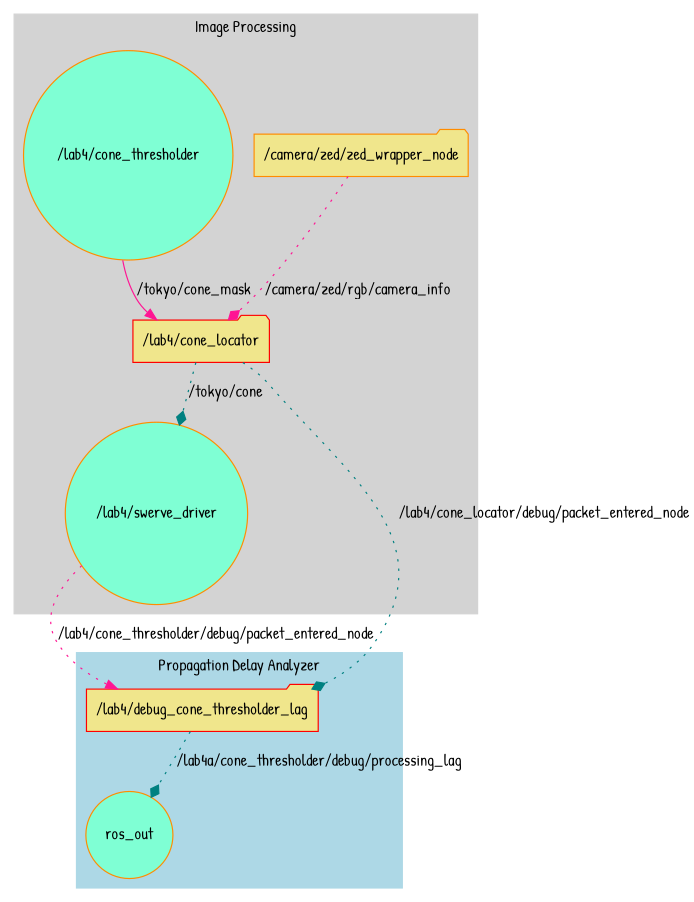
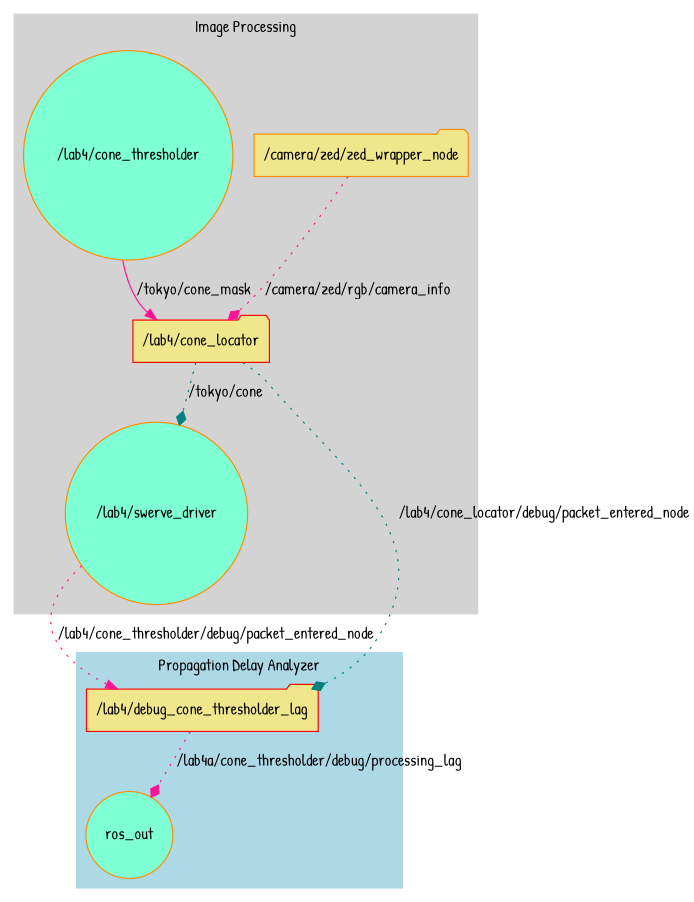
edge "/lab4/debug_cone_thresholder_lag" -> "ros_out": color teal -> deeppink
